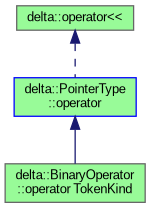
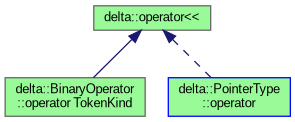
edge "delta::BinaryOperator ::operator TokenKind" -> "delta::PointerType ::operator": now "delta::BinaryOperator ::operator TokenKind" -> "delta::operator<<"
